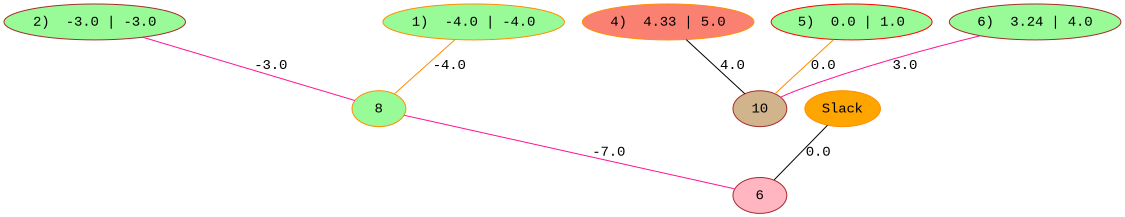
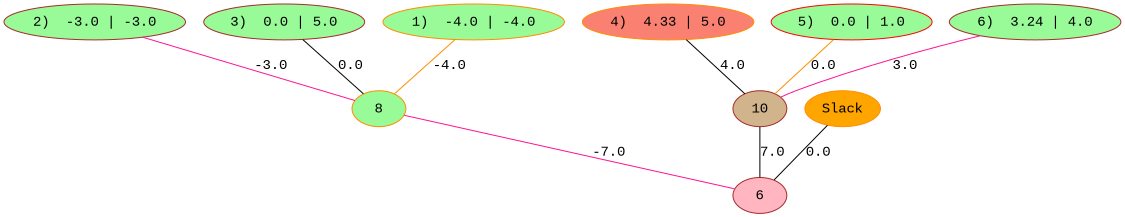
node "3)  0.0 | 5.0": added
edge "10" -- "6": added, label "7.0"
